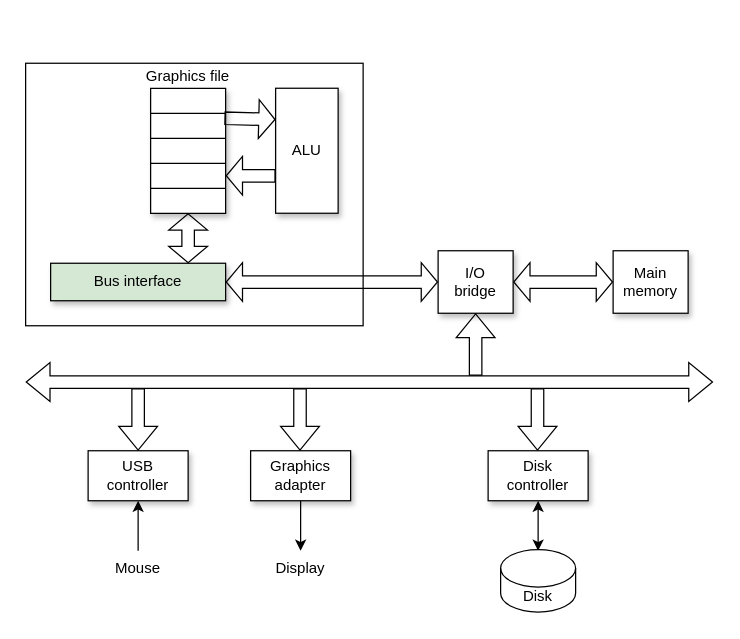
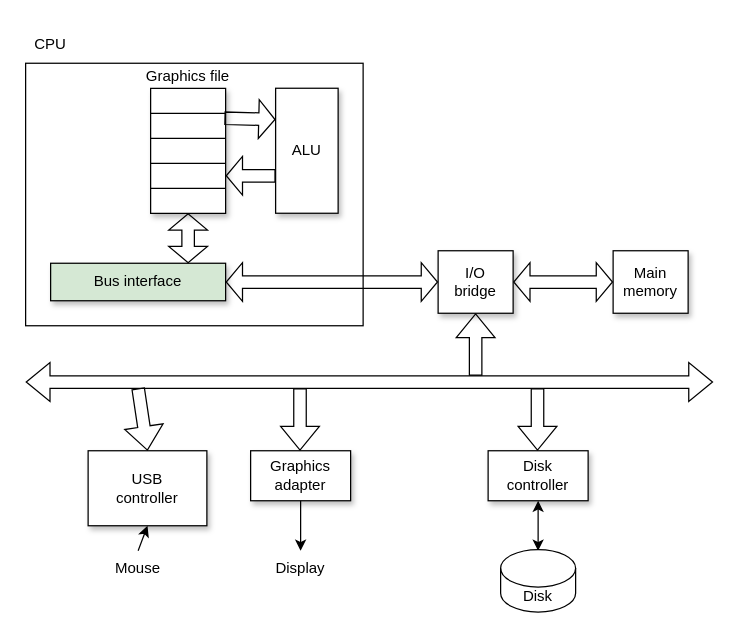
node "CPU": added
node "USB controller": size 100x50 -> 119x75
